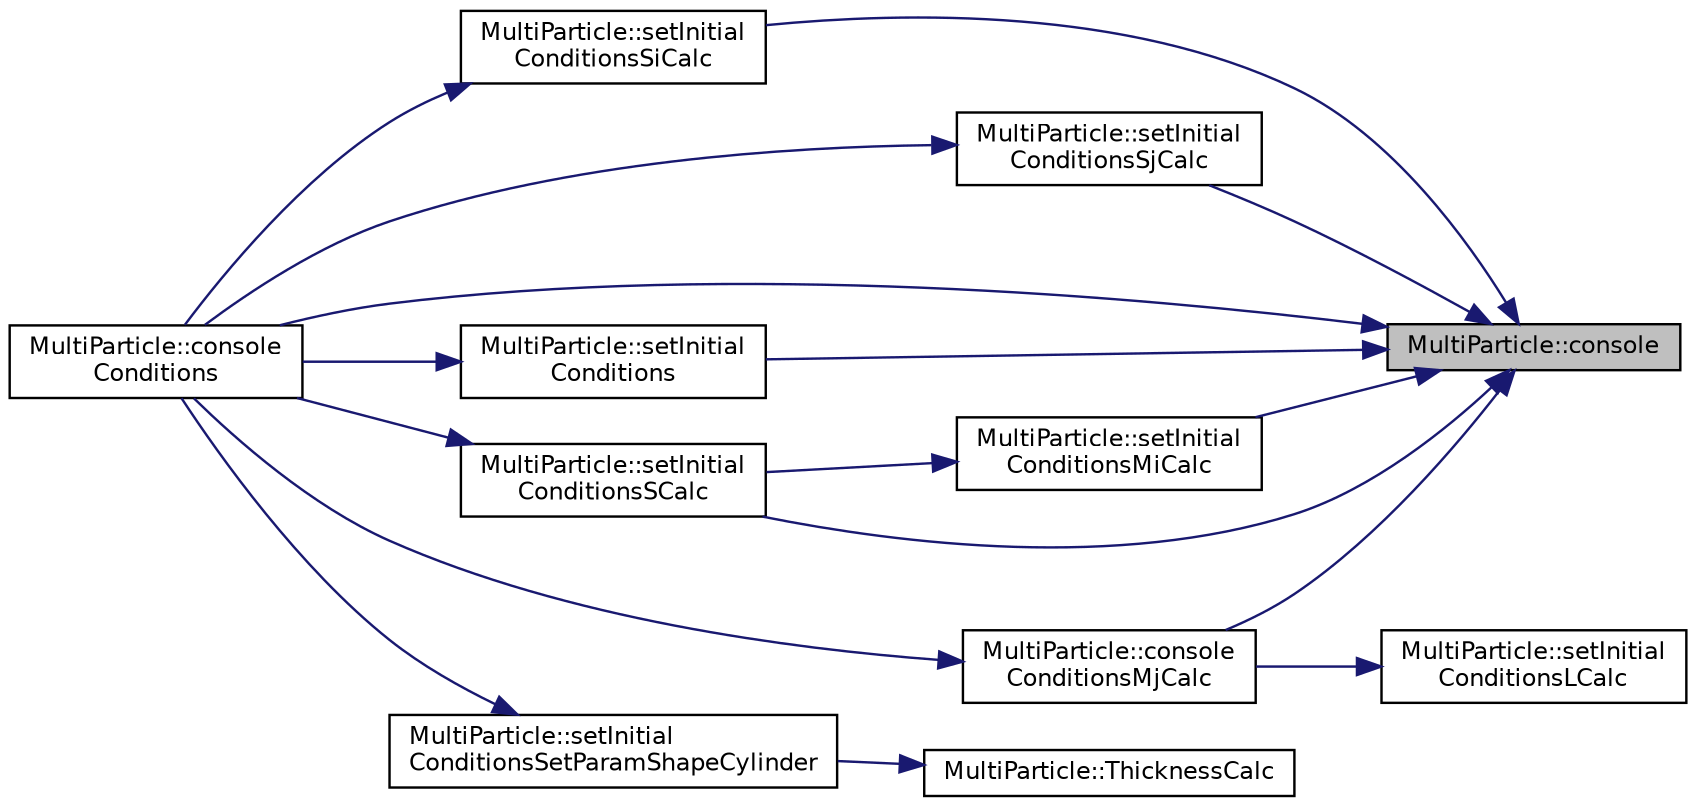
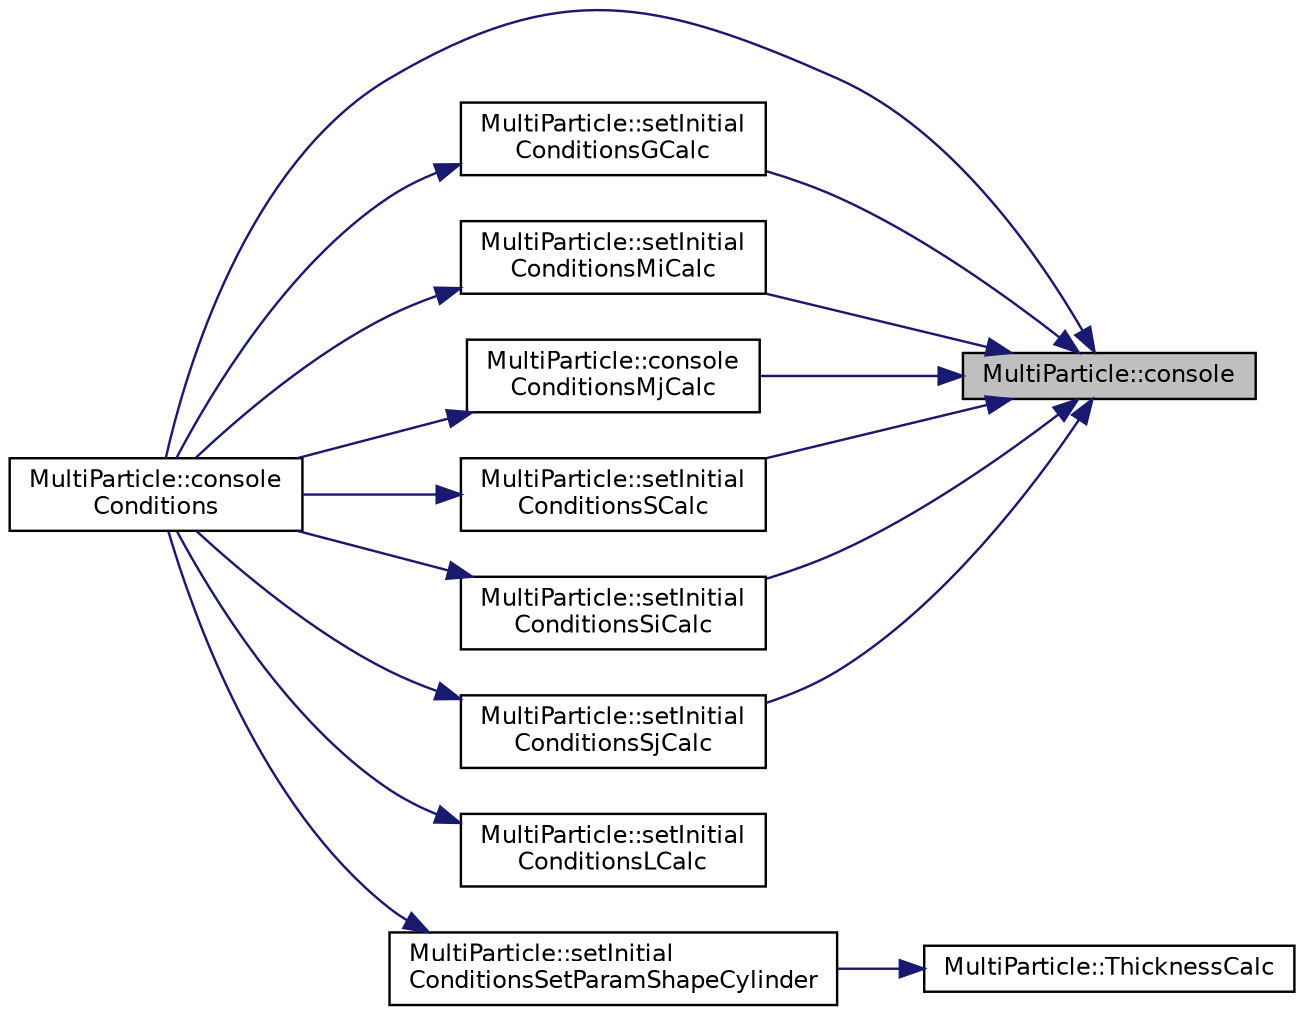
node "MultiParticle::setInitial Conditions": label "MultiParticle::setInitial Conditions" -> "MultiParticle::setInitial ConditionsGCalc"
edge "MultiParticle::setInitial ConditionsSCalc" -> "MultiParticle::setInitial ConditionsMiCalc": now "MultiParticle::console Conditions" -> "MultiParticle::setInitial ConditionsMiCalc"
edge "MultiParticle::console ConditionsMjCalc" -> "MultiParticle::setInitial ConditionsLCalc": now "MultiParticle::console Conditions" -> "MultiParticle::setInitial ConditionsLCalc"
